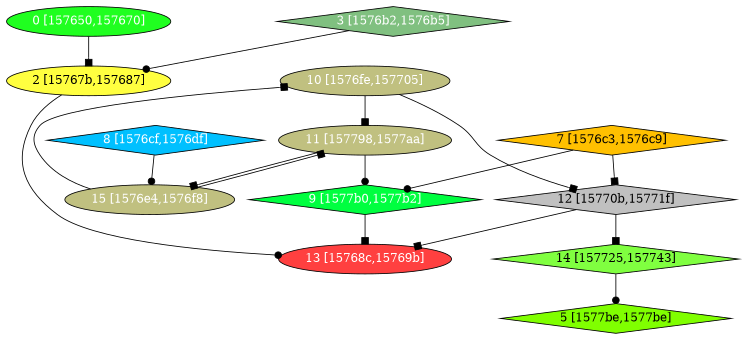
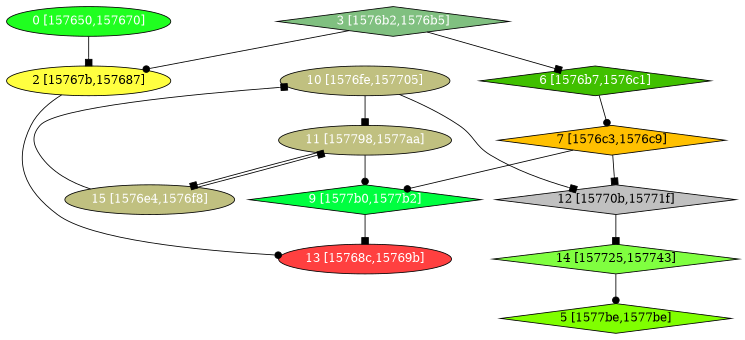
node "6 [1576b7,1576c1]": added
node "8 [1576cf,1576df]": removed
edge "12 [15770b,15771f]" -> "13 [15768c,15769b]": removed
